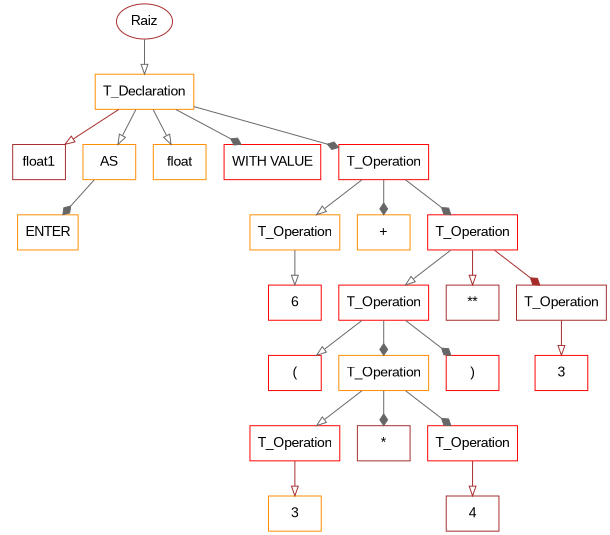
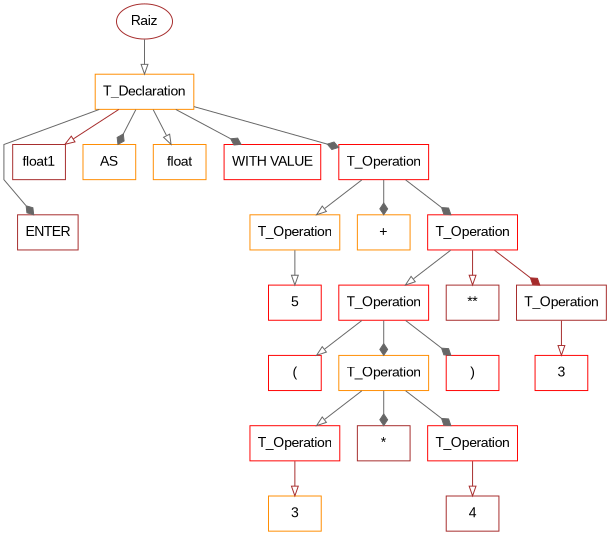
edge "T_Declaration" -> "AS": arrowhead onormal -> diamond
edge "AS" -> "ENTER": now "T_Declaration" -> "ENTER"
node "ENTER": color darkorange -> brown
node "6": label "6" -> "5"
